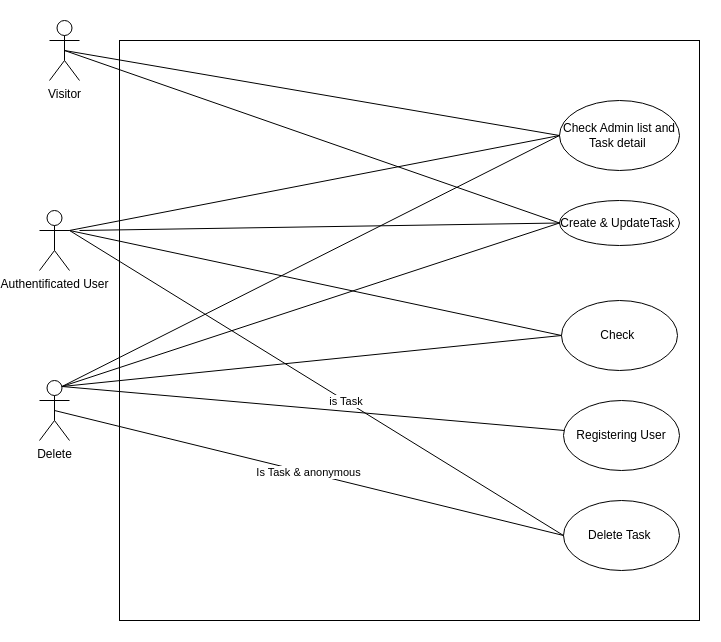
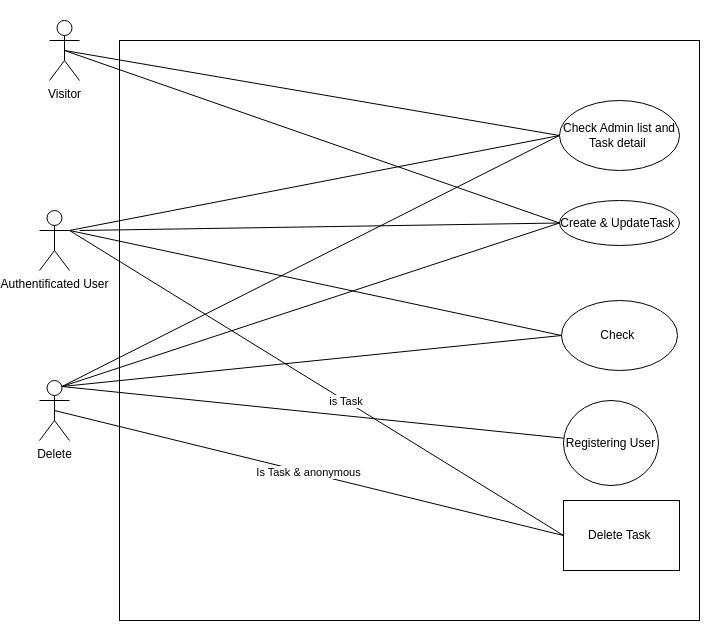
node "Registering User": size 116x70 -> 95x85
node "Delete Task": shape ellipse -> rectangle
